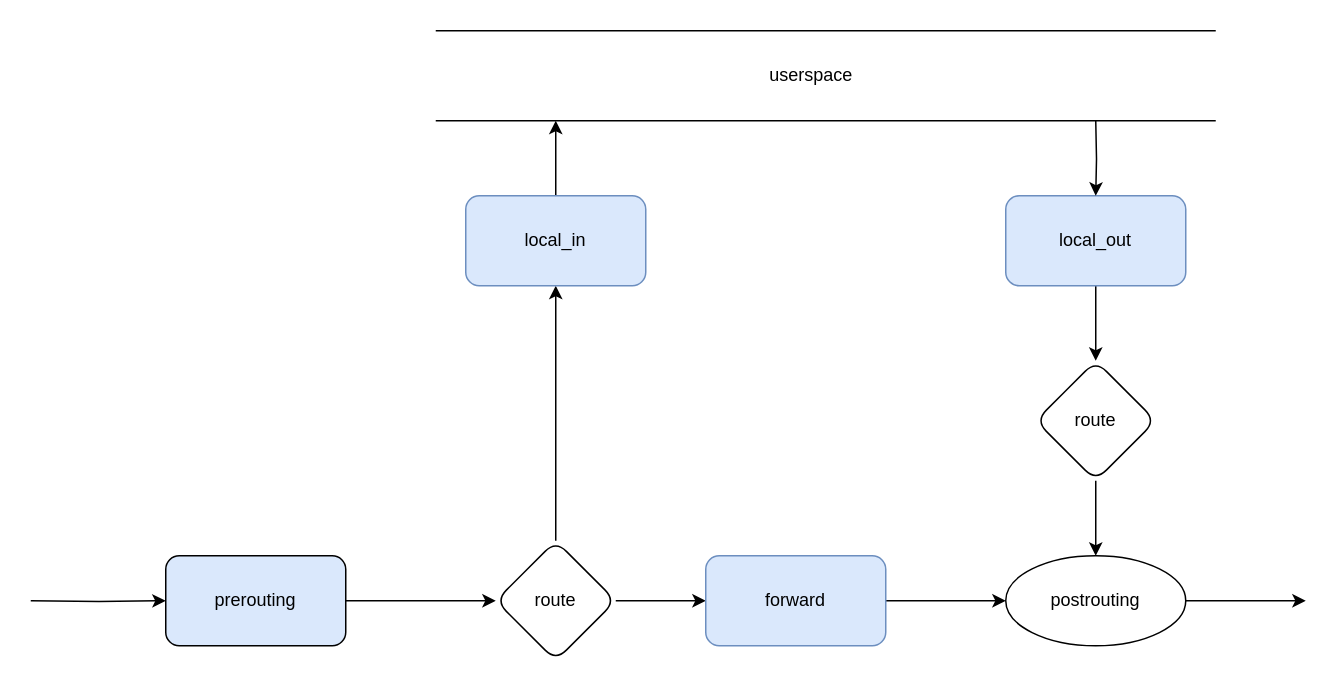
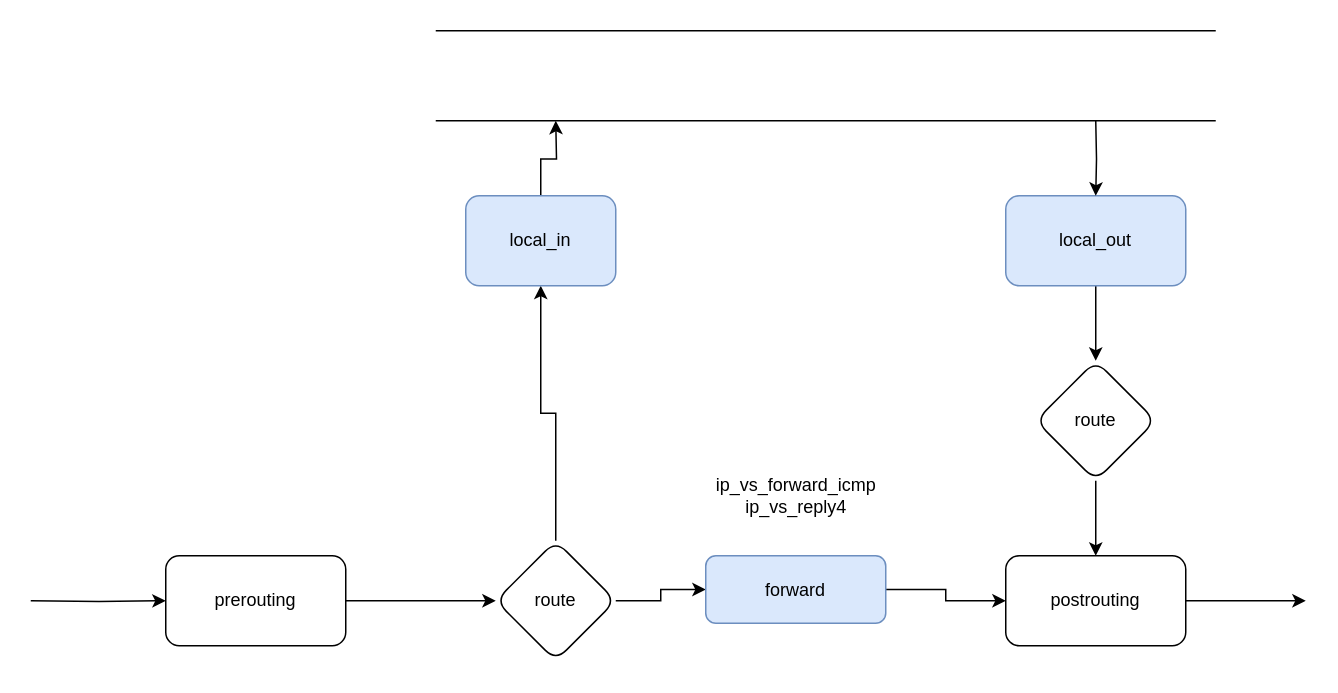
node "userspace": removed
node "local_in": size 180x90 -> 150x90
node "ip_vs_forward_icmp ip_vs_reply4": added
node "prerouting": fillcolor #dae8fc -> #ffffff
node "forward": size 180x90 -> 180x68
node "postrouting": shape ellipse -> rounded rectangle
